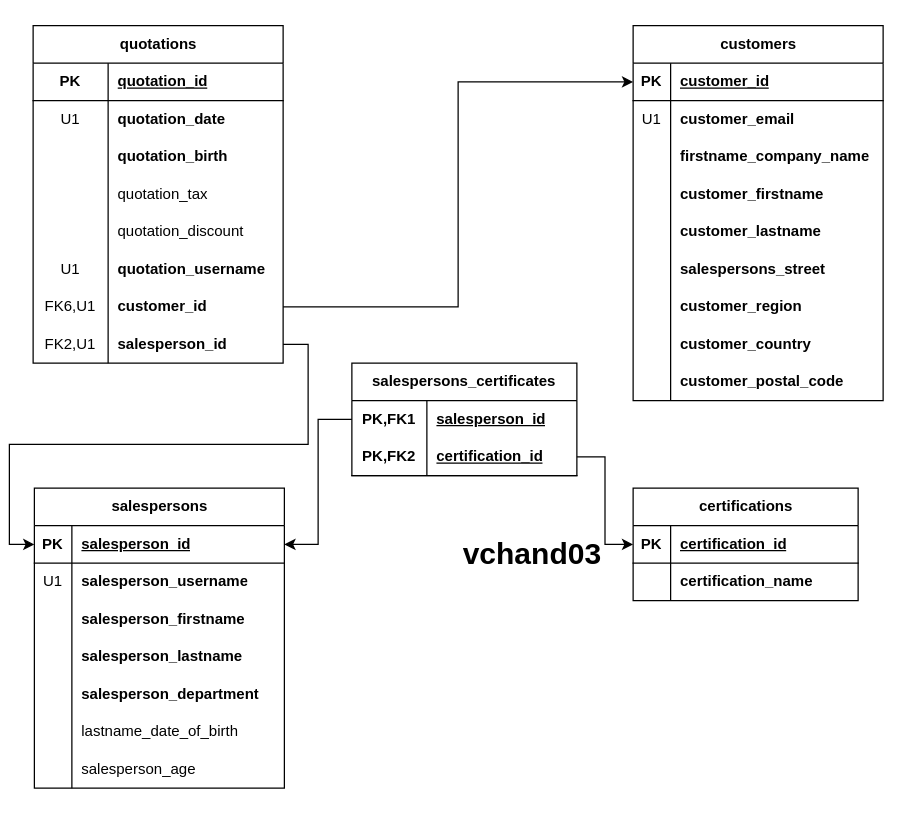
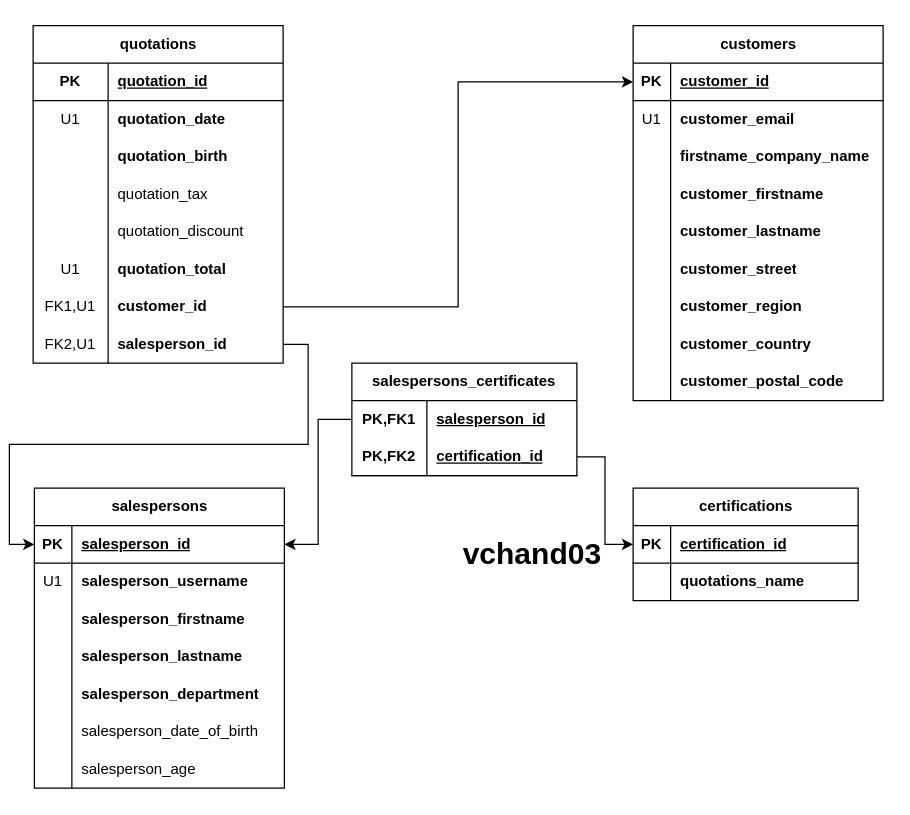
node "quotation_username": label "quotation_username" -> "quotation_total"
node "salespersons_street": label "salespersons_street" -> "customer_street"
node "FK6,U1": label "FK6,U1" -> "FK1,U1"
node "certification_name": label "certification_name" -> "quotations_name"
node "lastname_date_of_birth": label "lastname_date_of_birth" -> "salesperson_date_of_birth"
